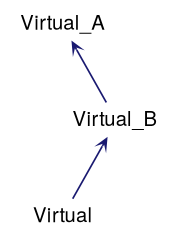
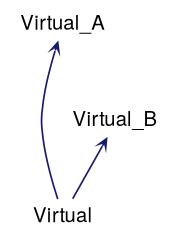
edge "Virtual_B" -> "Virtual_A": now "Virtual" -> "Virtual_A"
